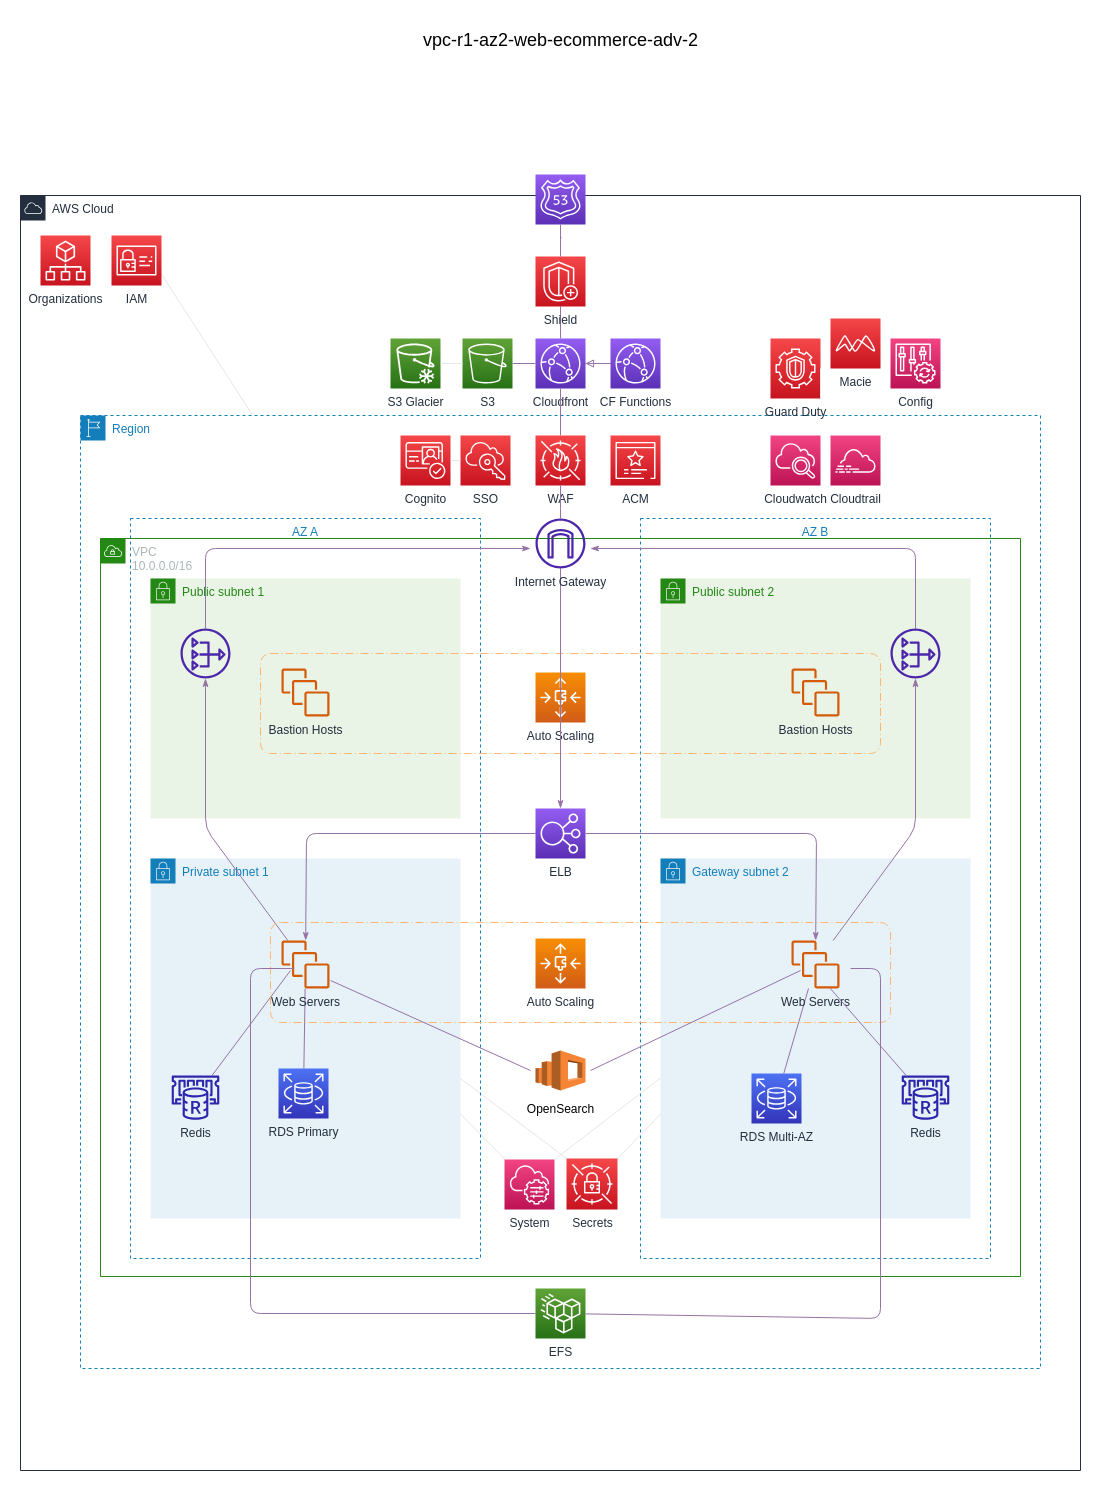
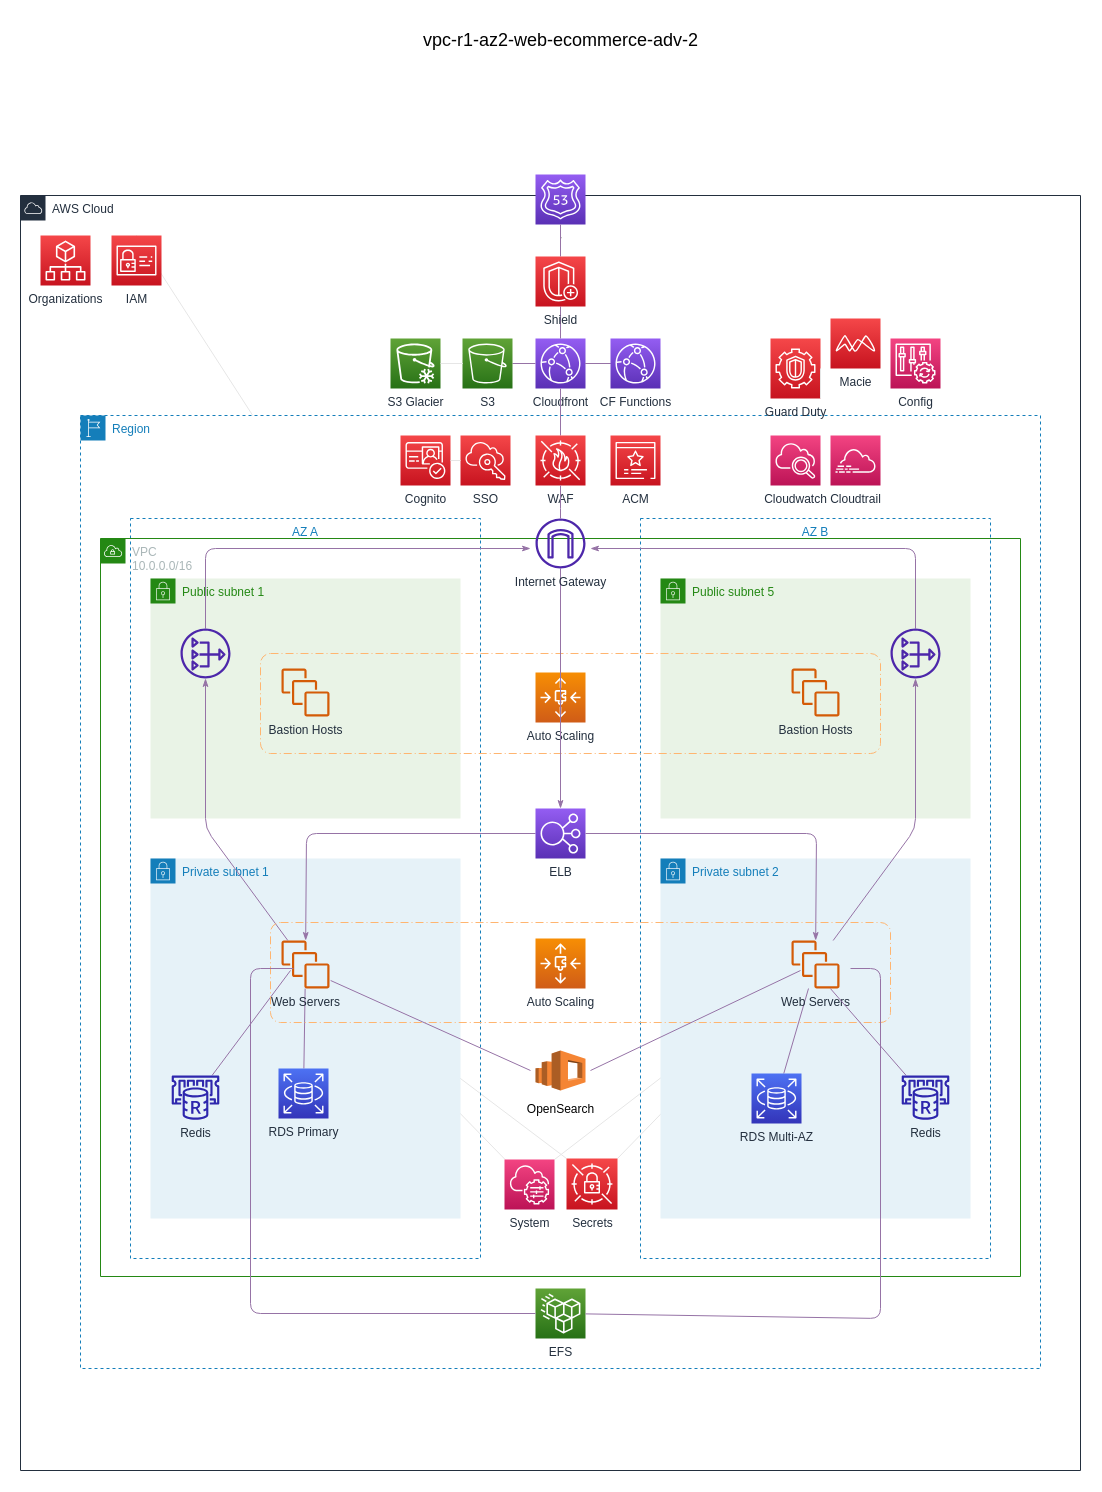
edge "CF Functions" -> "Cloudfront": arrowhead block -> none
node "Public subnet 2": label "Public subnet 2" -> "Public subnet 5"
node "Gateway subnet 2": label "Gateway subnet 2" -> "Private subnet 2"
